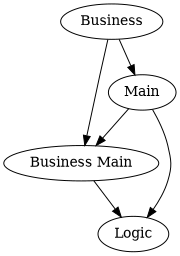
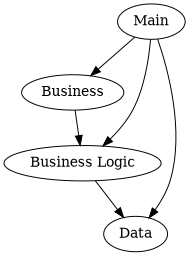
edge "Business" -> "Main": reversed
node "Business Main": label "Business Main" -> "Business Logic"
node "Logic": label "Logic" -> "Data"
